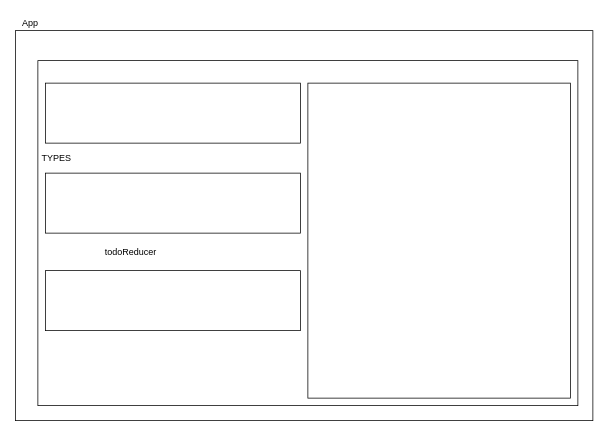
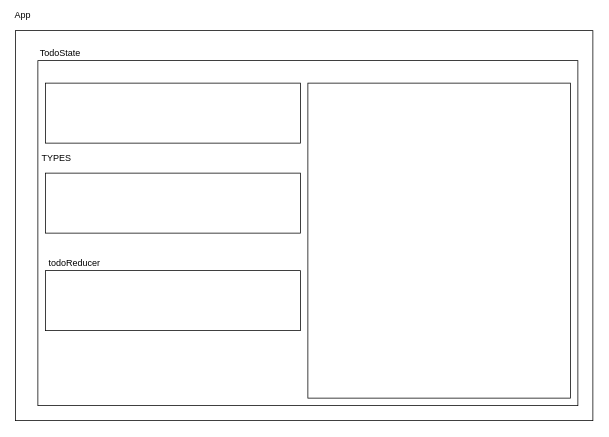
node "App": moved (30, 23) -> (23, 15)
node "TodoState": added
node "todoReducer": moved (131, 252) -> (75, 263)
